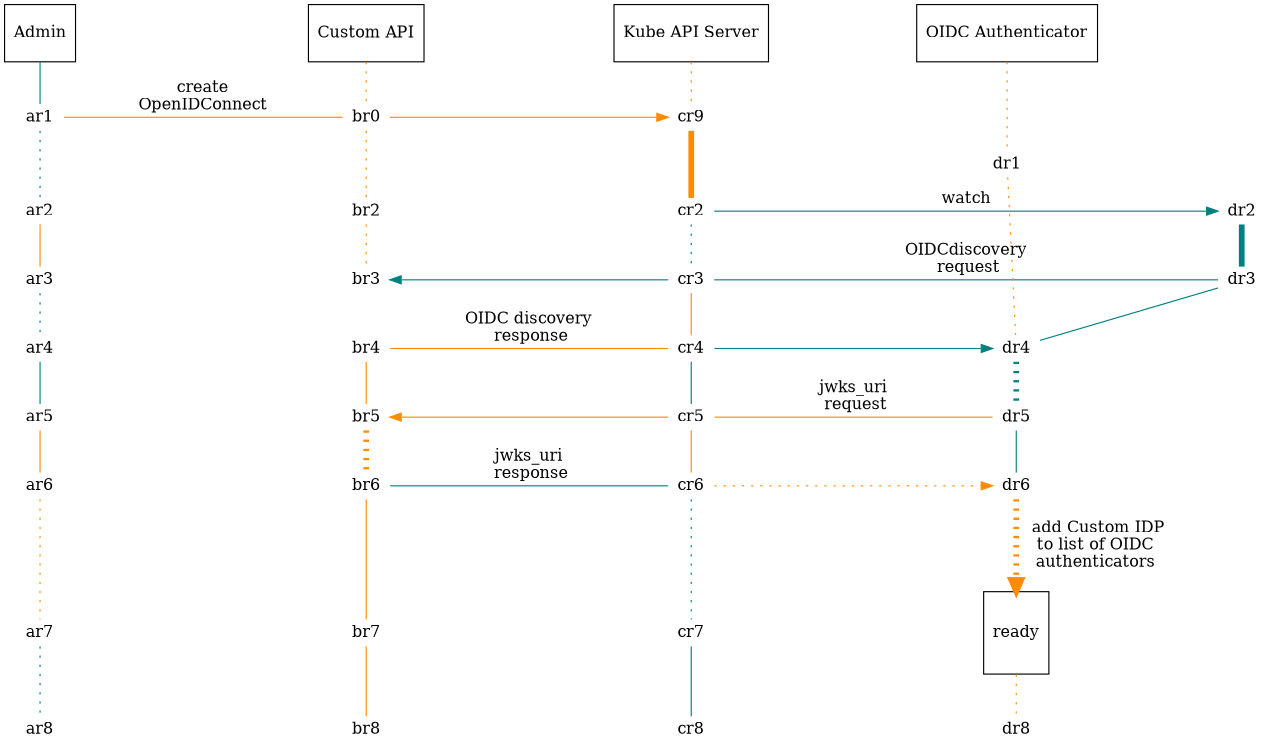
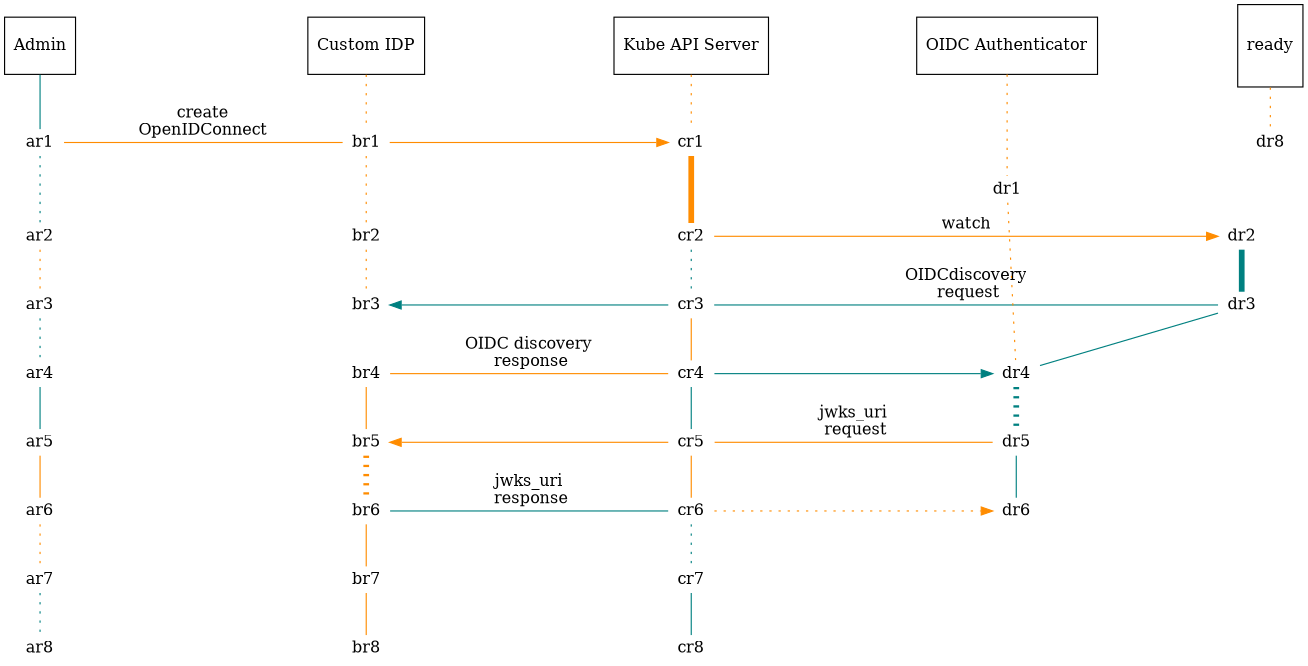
node "Custom API": label "Custom API" -> "Custom IDP"
node "br0": label "br0" -> "br1"
node "cr9": label "cr9" -> "cr1"
edge "cr2" -> "dr2": color teal -> darkorange
edge "ar2" -- "ar3": style solid -> dotted
edge "dr6" -> "ready": removed, label "add Custom IDP to list of OIDC authenticators"
